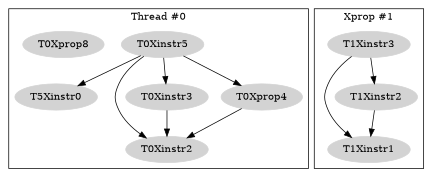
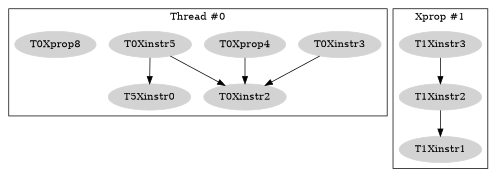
edge "T0Xinstr5" -> "T0Xinstr3": removed
edge "T0Xinstr5" -> "T0Xprop4": removed
edge "T1Xinstr3" -> "T1Xinstr1": removed
